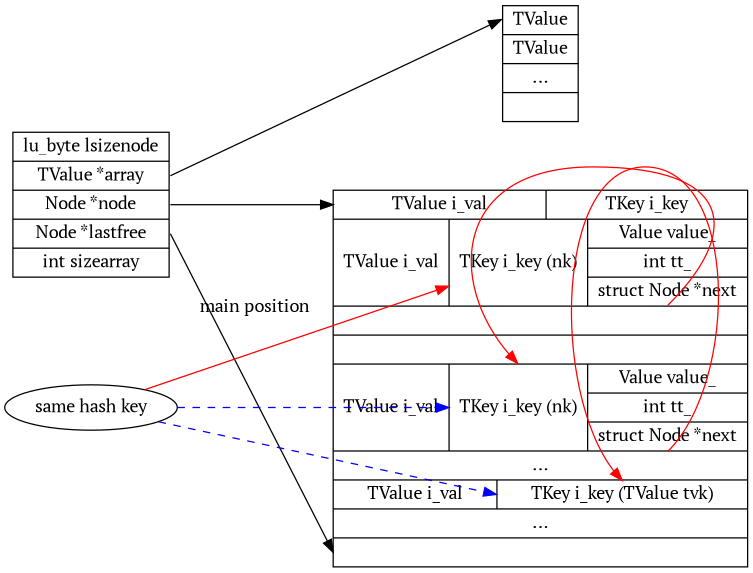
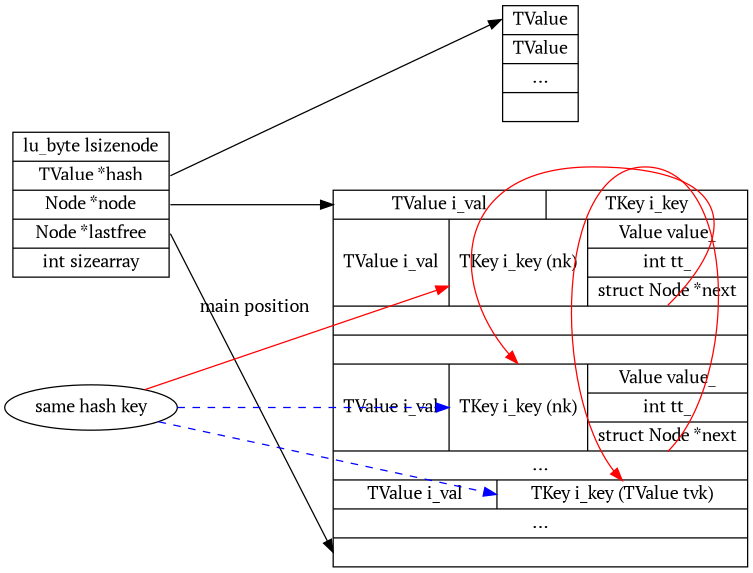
node "lu_byte lsizenode": text "TValue *array" -> "TValue *hash"
